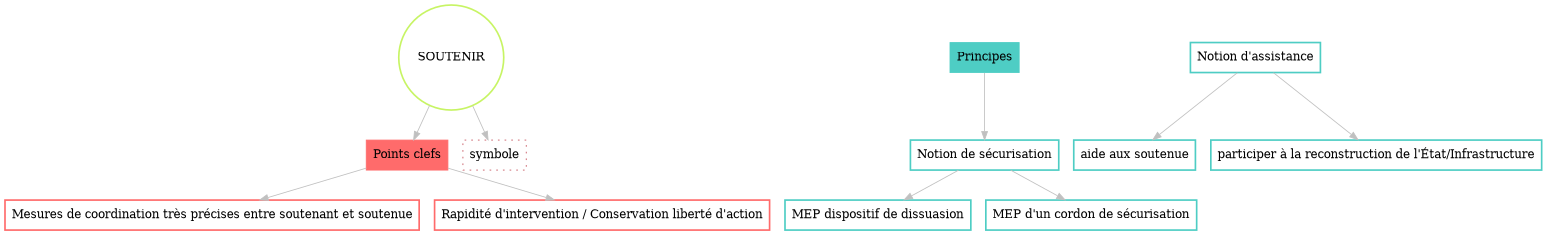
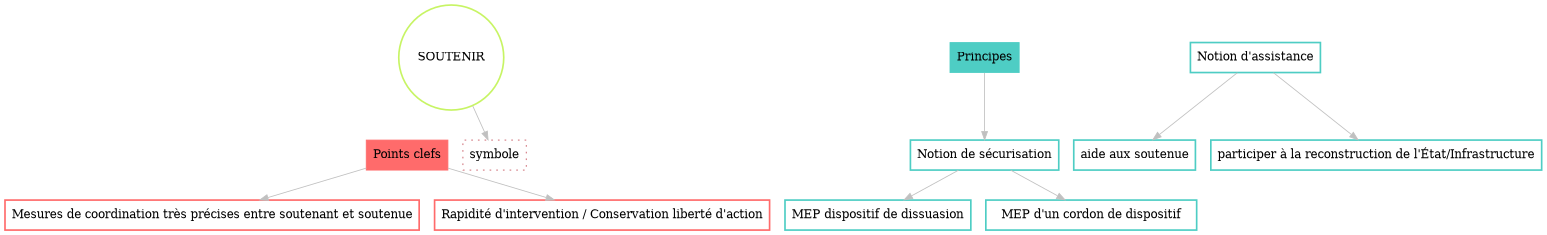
edge "SOUTENIR" -> "Points clefs": removed
node "MEP d'un cordon de sécurisation": label "MEP d'un cordon de sécurisation" -> "MEP d'un cordon de dispositif"
